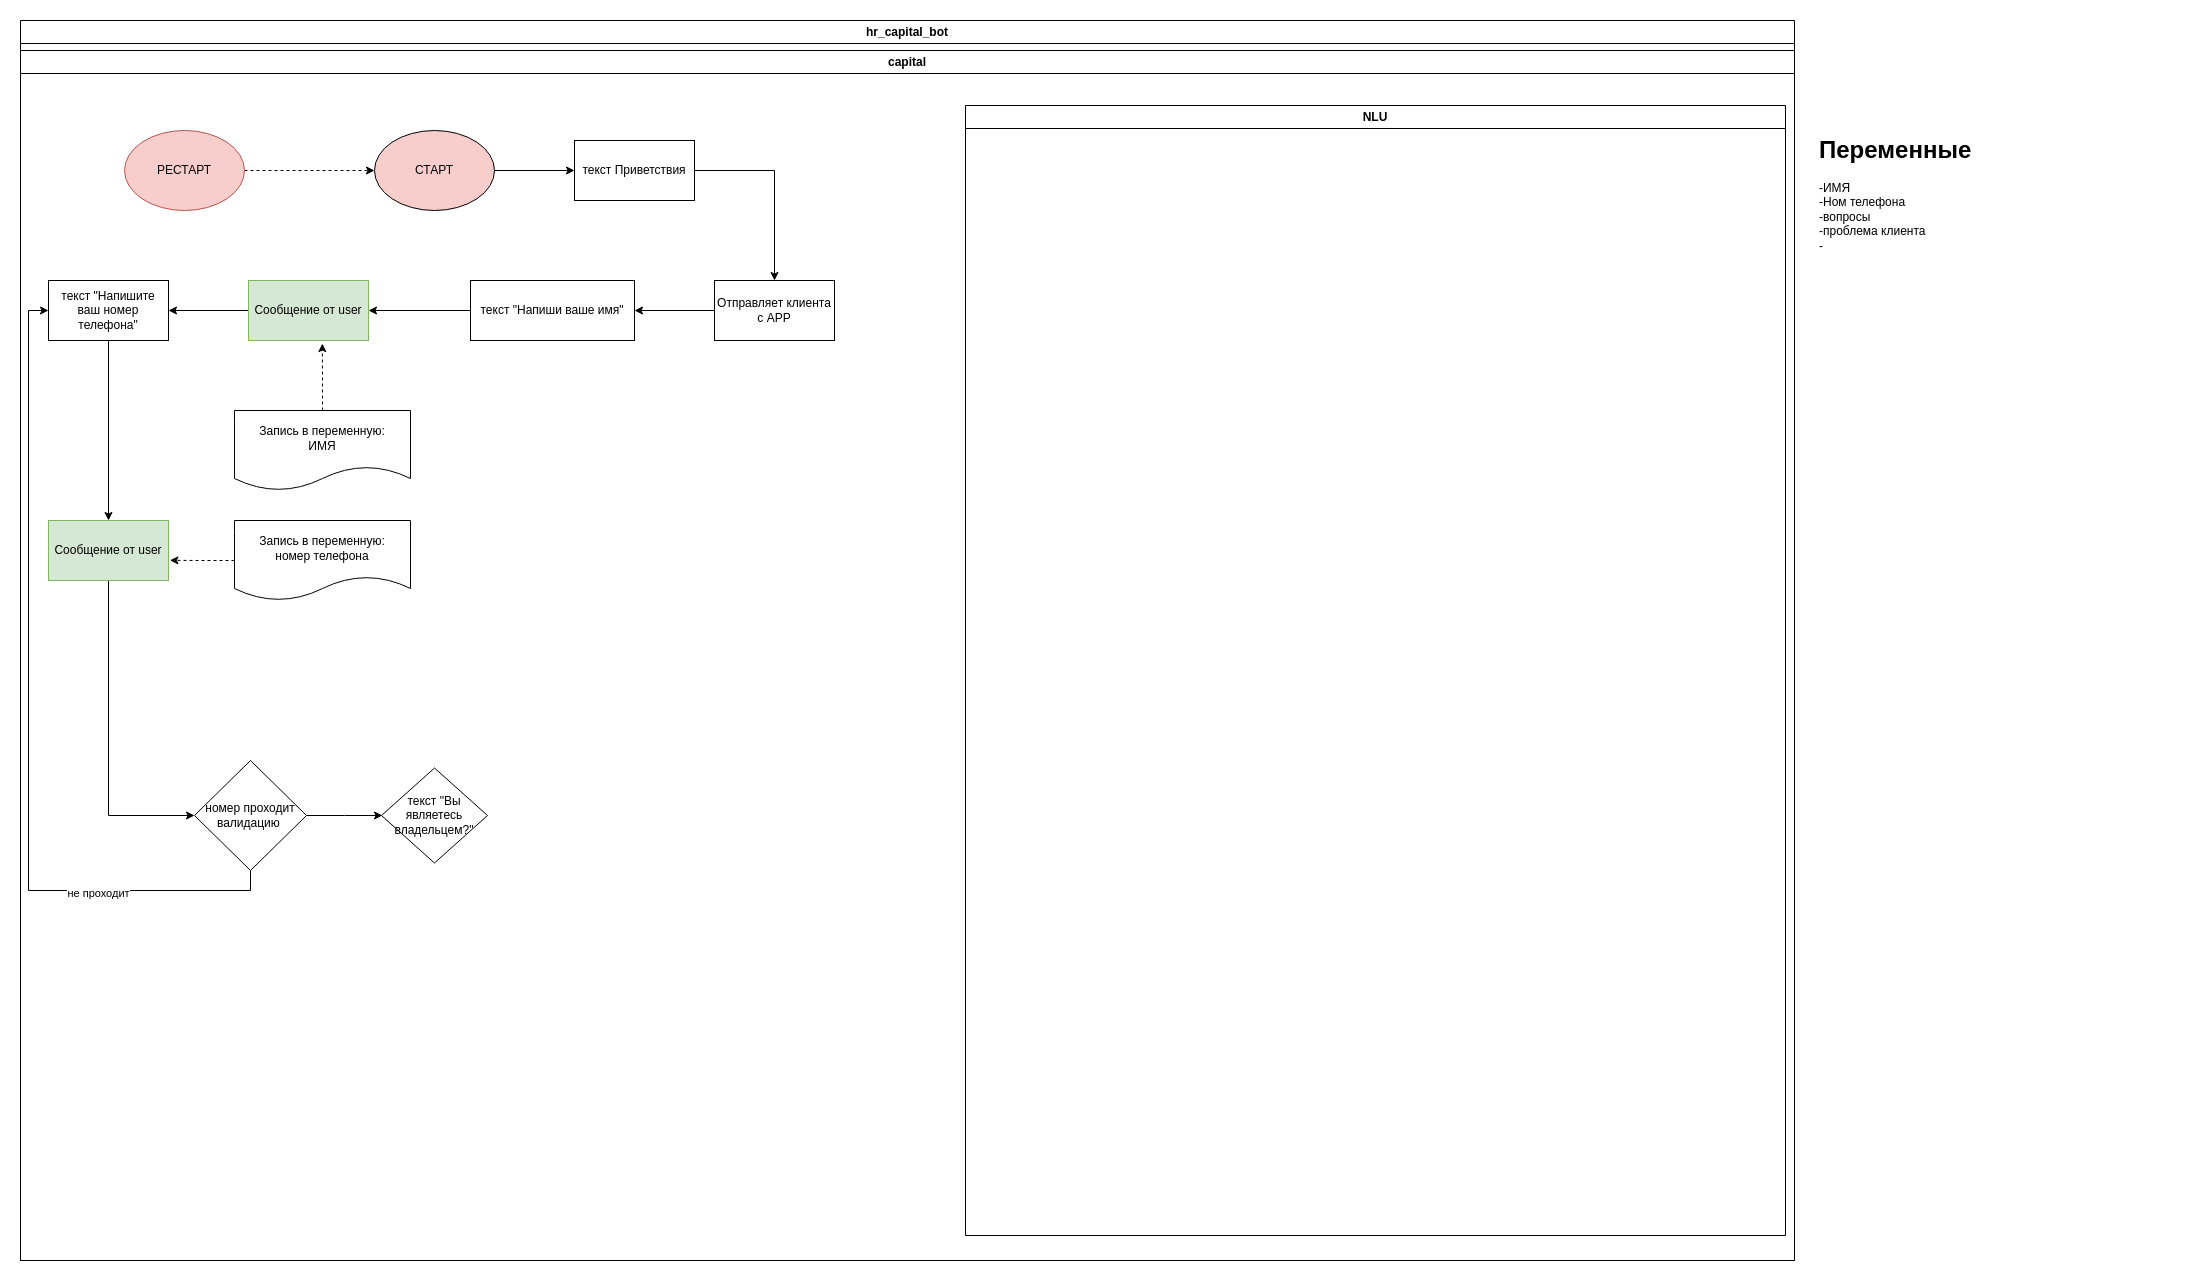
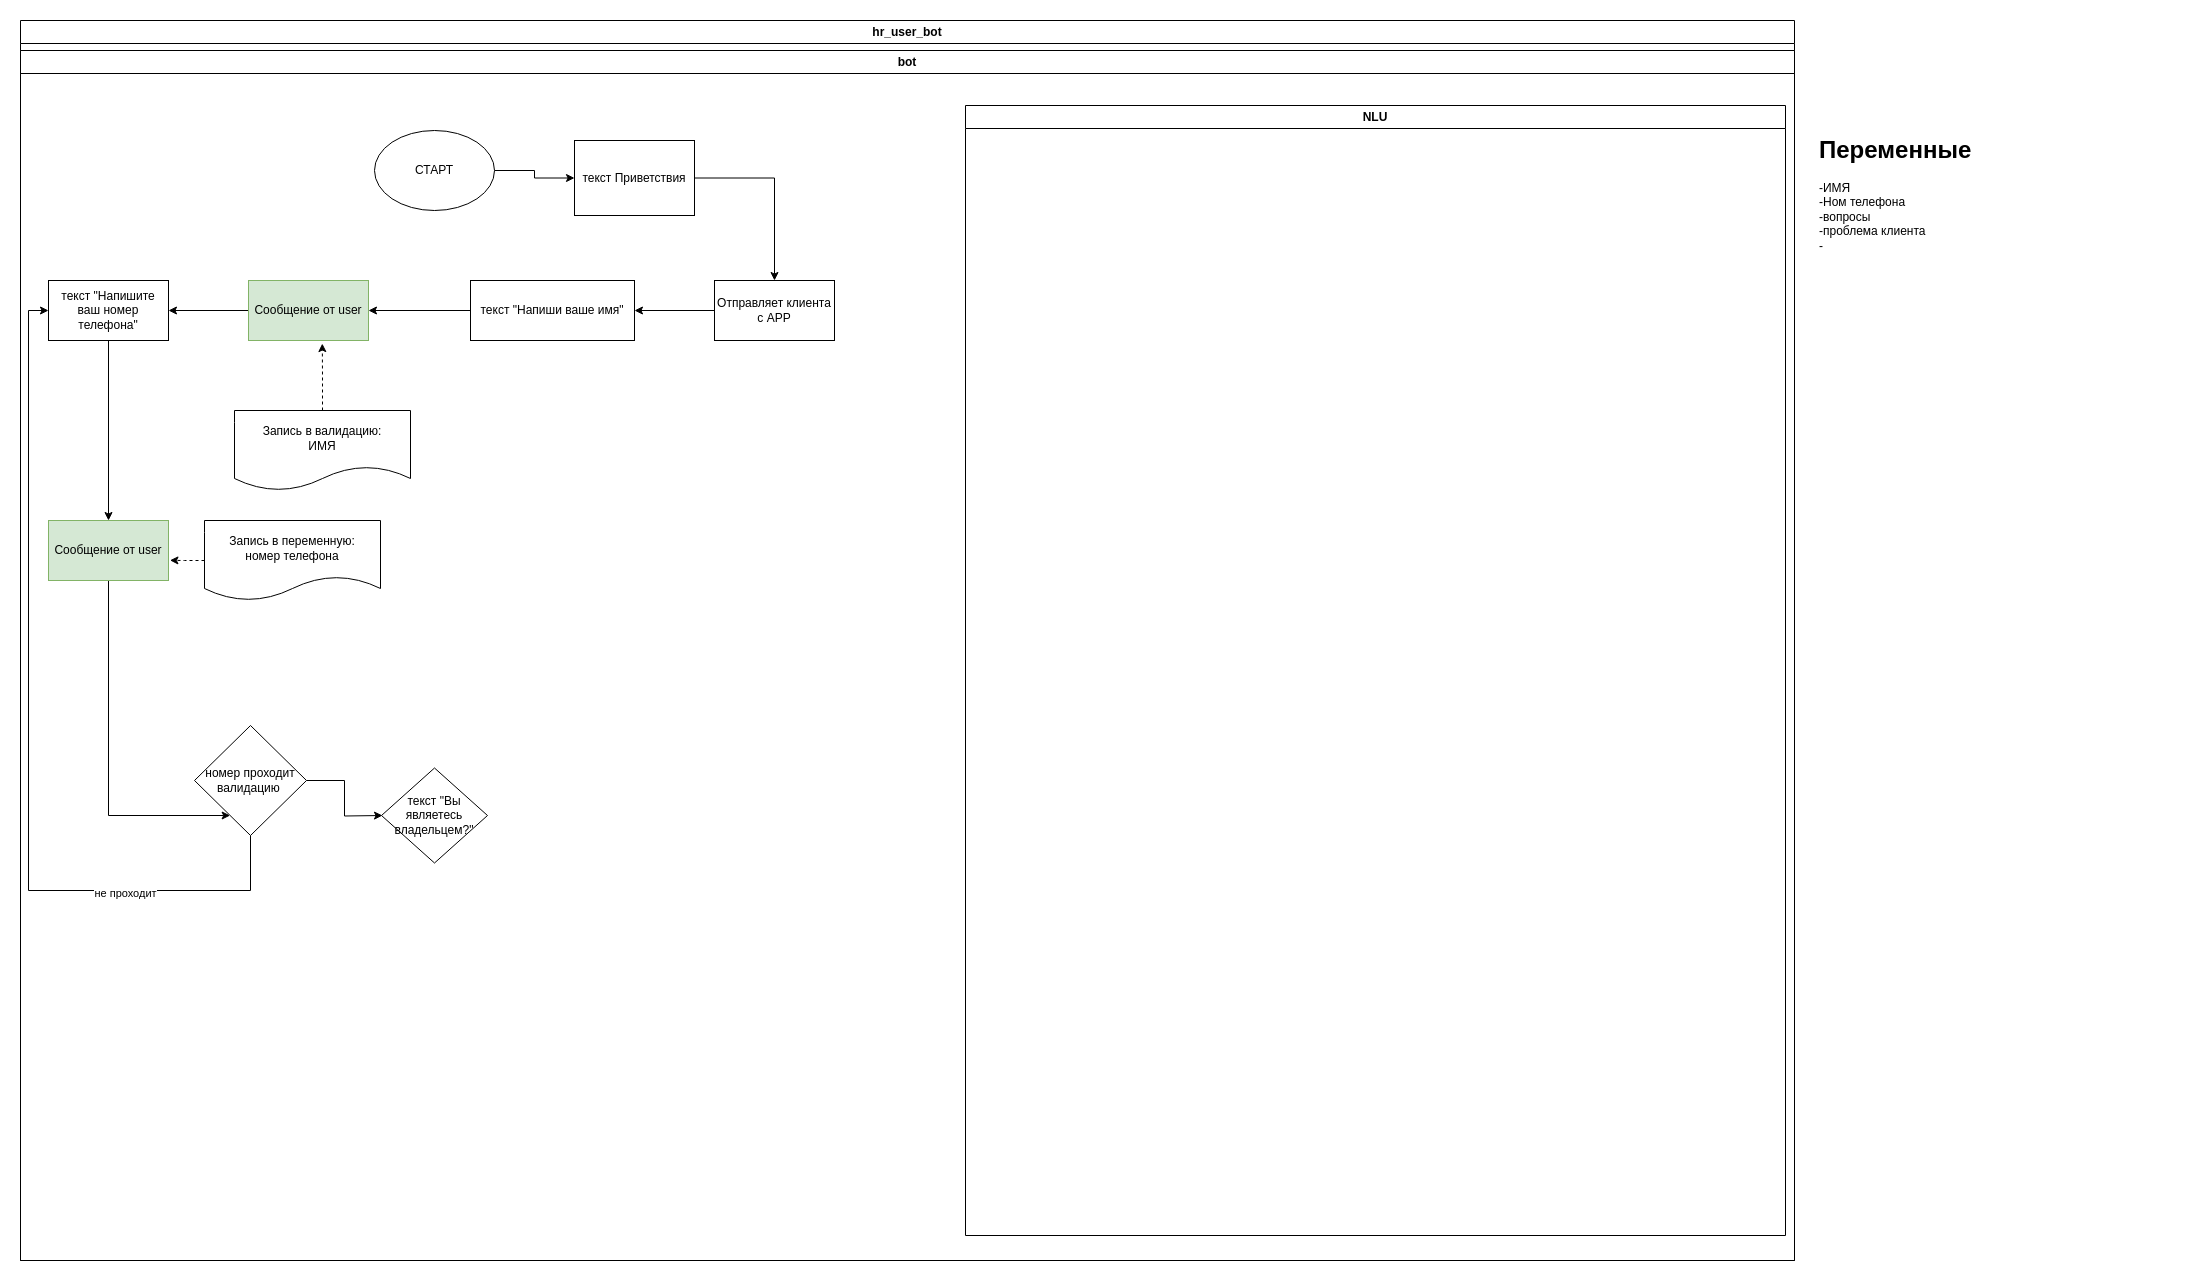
node "hr_capital_bot": label "hr_capital_bot" -> "hr_user_bot"
node "capital": label "capital" -> "bot"
node "РЕСТАРТ": removed
edge "РЕСТАРТ" -> "СТАРТ": removed
node "СТАРТ": fillcolor #f8cecc -> #ffffff
node "текст Приветствия": size 120x60 -> 120x75
node "Запись в переменную: ИМЯ": label "Запись в переменную: ИМЯ" -> "Запись в валидацию: ИМЯ"
node "Запись в переменную: номер телефона": moved (323, 561) -> (293, 561)
node "номер проходит валидацию": moved (251, 816) -> (251, 781)
